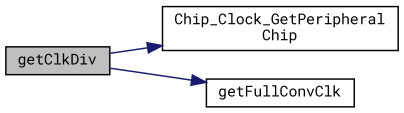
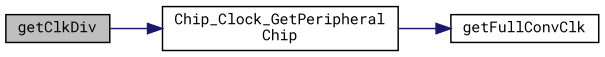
edge "getClkDiv" -> "getFullConvClk": now "Chip_Clock_GetPeripheral Chip" -> "getFullConvClk"
